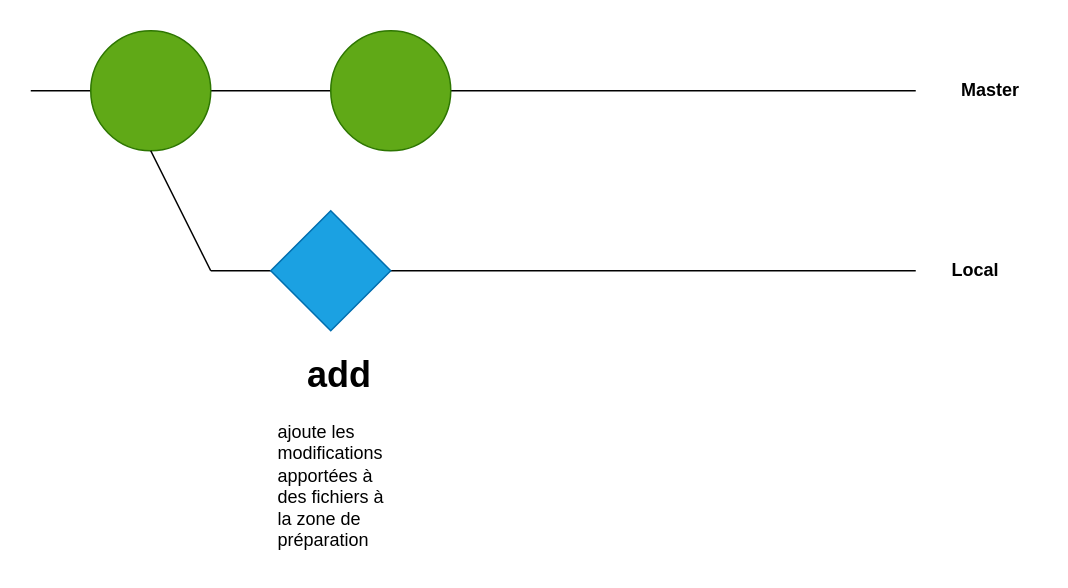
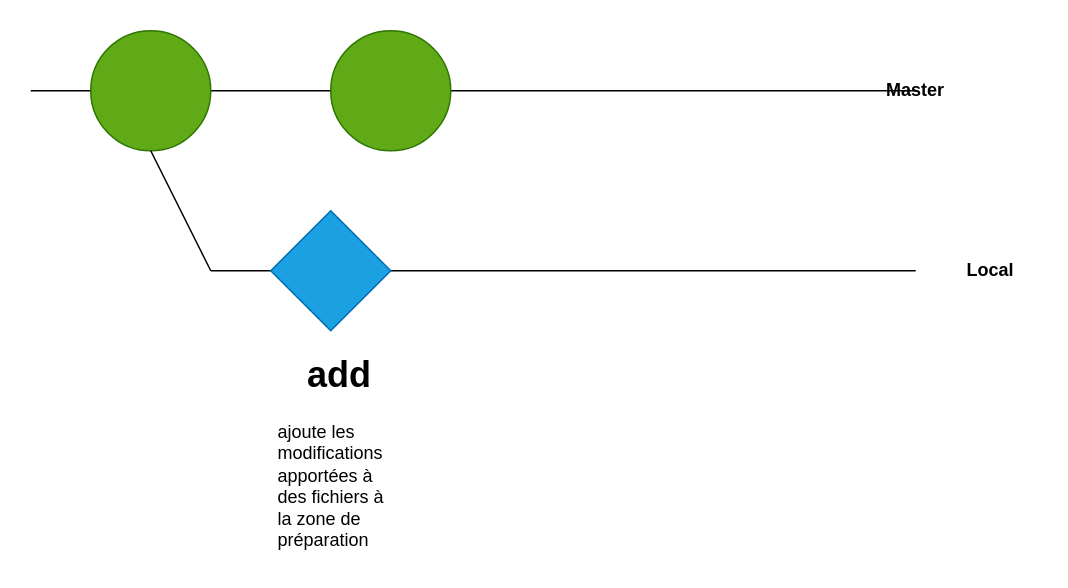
node "Master": moved (991, 91) -> (916, 91)
node "Local": moved (976, 271) -> (991, 271)
